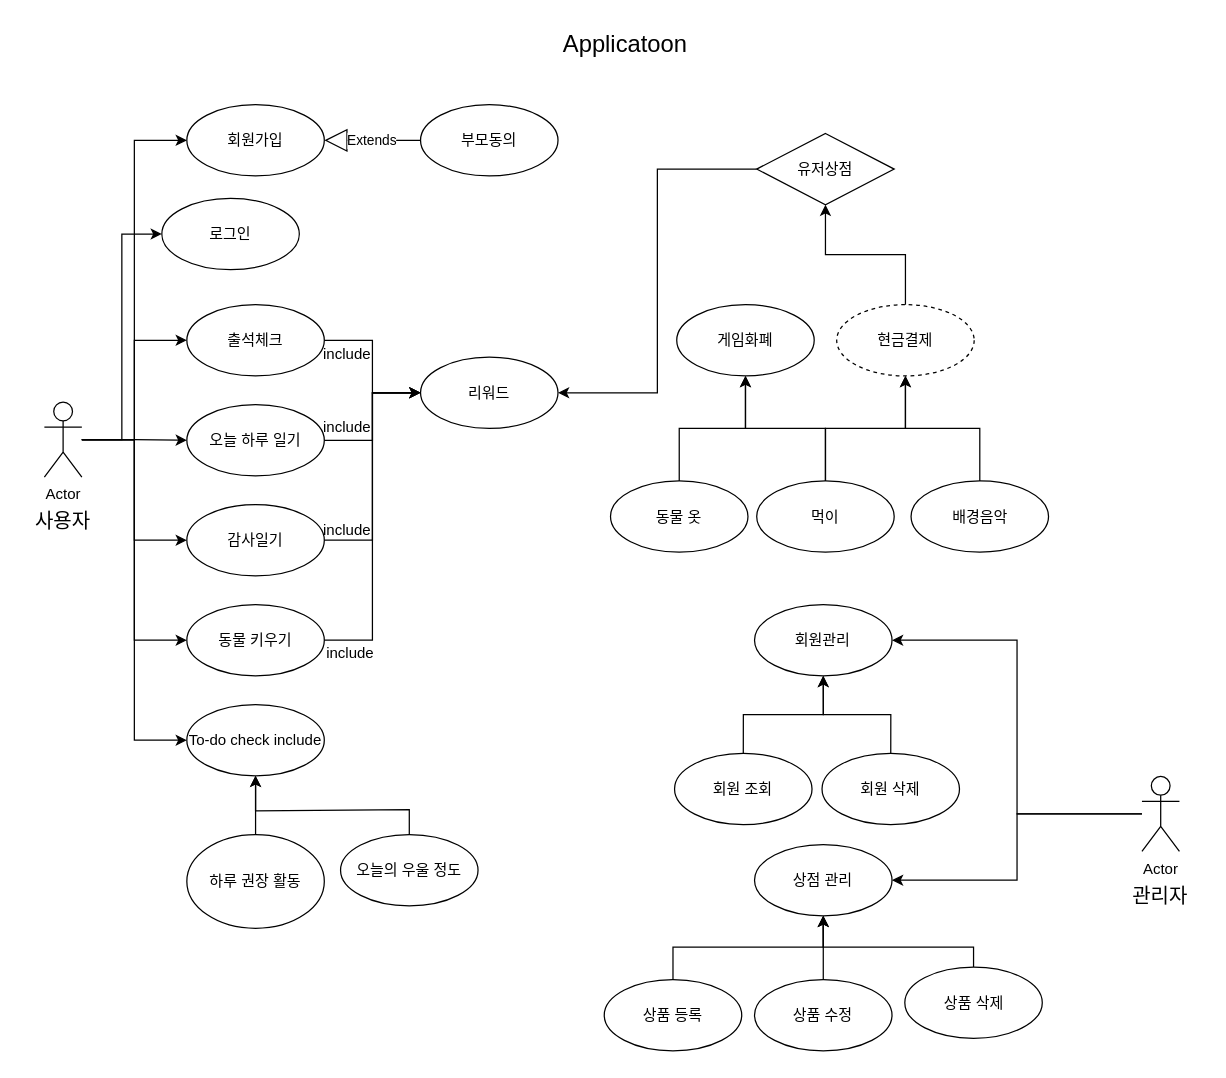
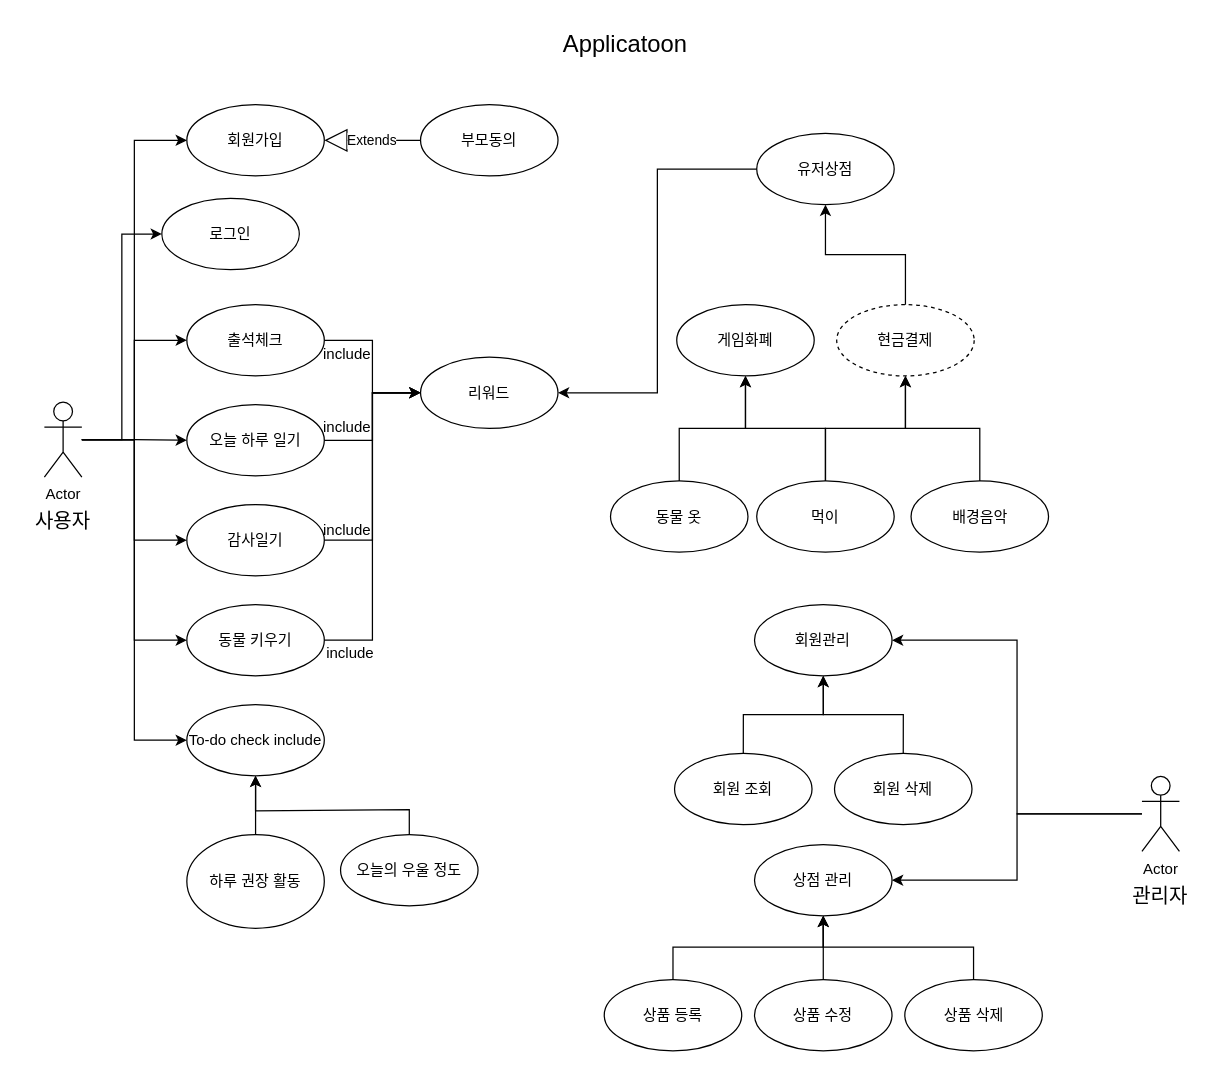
node "유저상점": shape diamond -> ellipse
node "회원 삭제": moved (891, 789) -> (903, 789)
node "상품 삭제": moved (974, 1003) -> (974, 1015)
